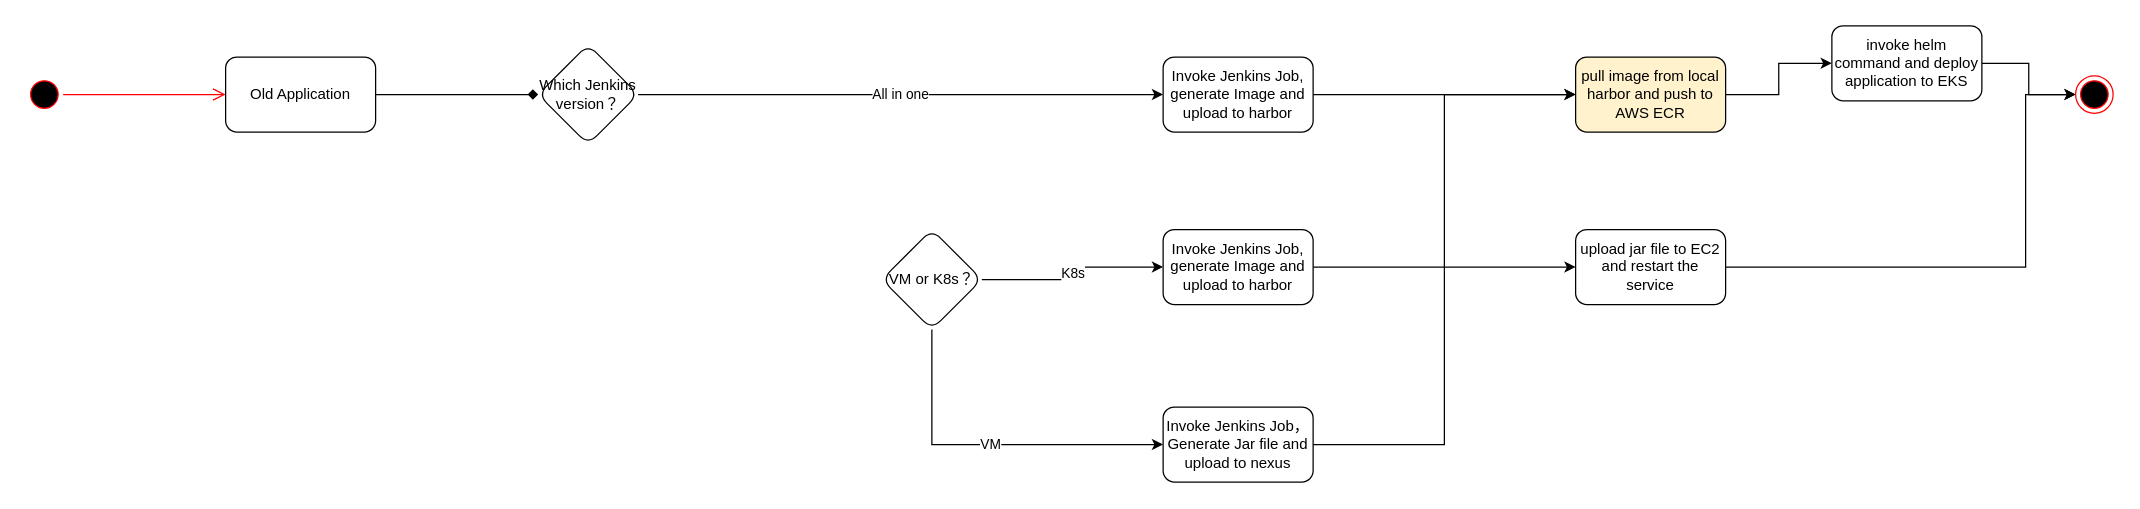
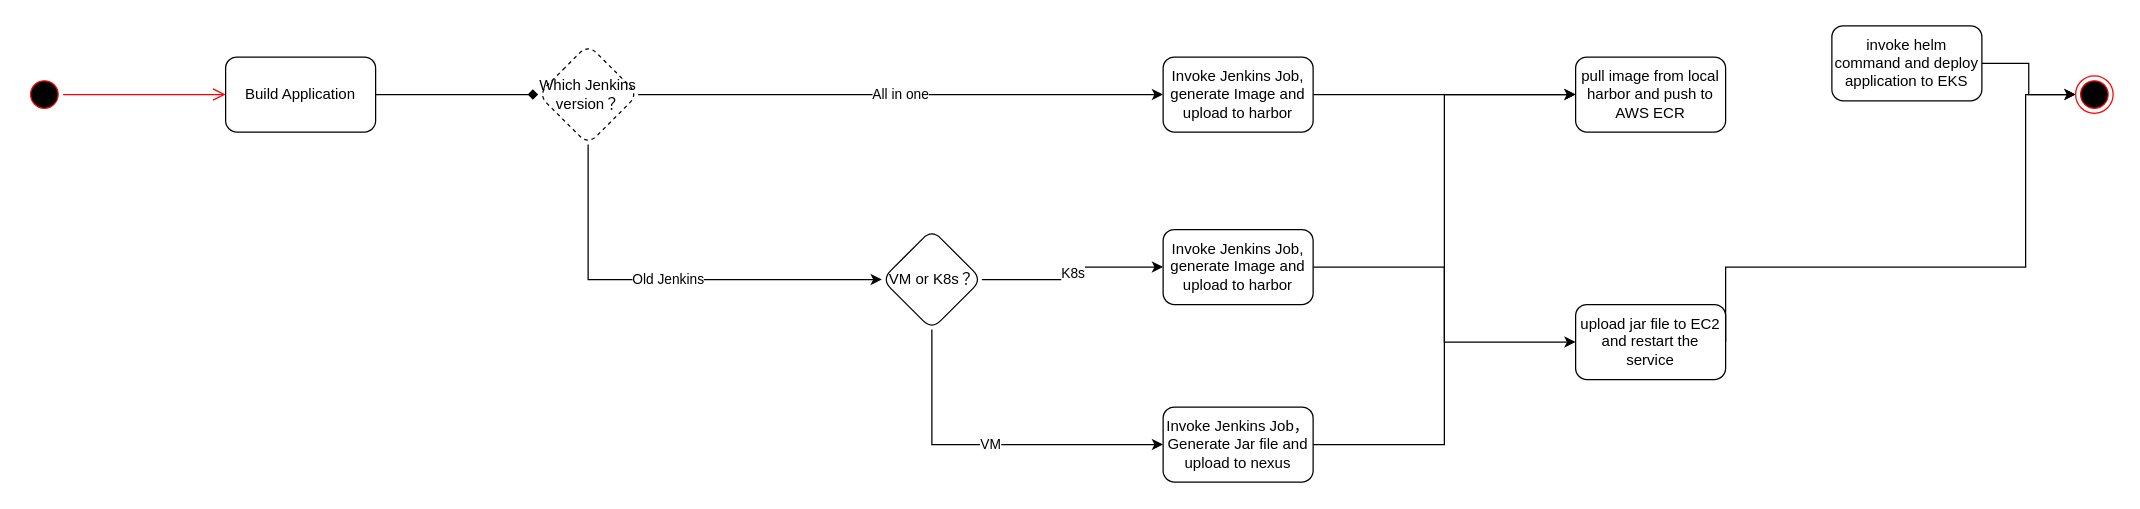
edge "pull image from local harbor and push to AWS ECR" -> "invoke helm command and deploy application to EKS": removed
node "Old Application": label "Old Application" -> "Build Application"
node "Which Jenkins version？": style solid -> dashed
node "pull image from local harbor and push to AWS ECR": fillcolor #fff2cc -> #ffffff
node "upload jar file to EC2 and restart the service": moved (1651, 267) -> (1651, 342)
edge "Which Jenkins version？" -> "VM or K8s？": added, label "Old Jenkins"
